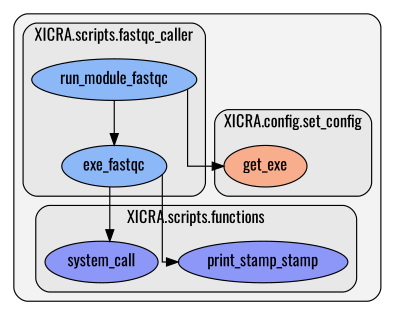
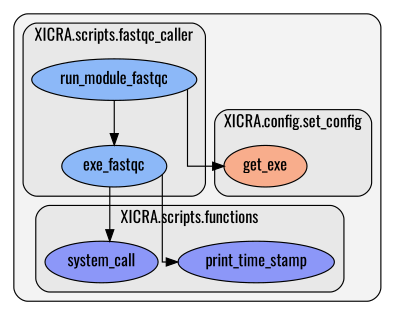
node "print_stamp_stamp": label "print_stamp_stamp" -> "print_time_stamp"
